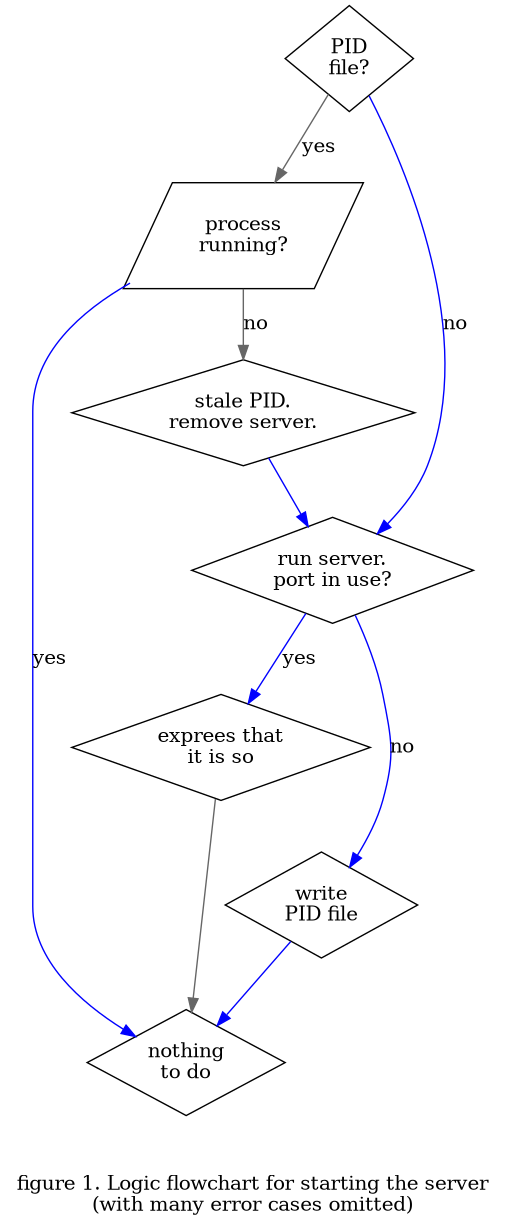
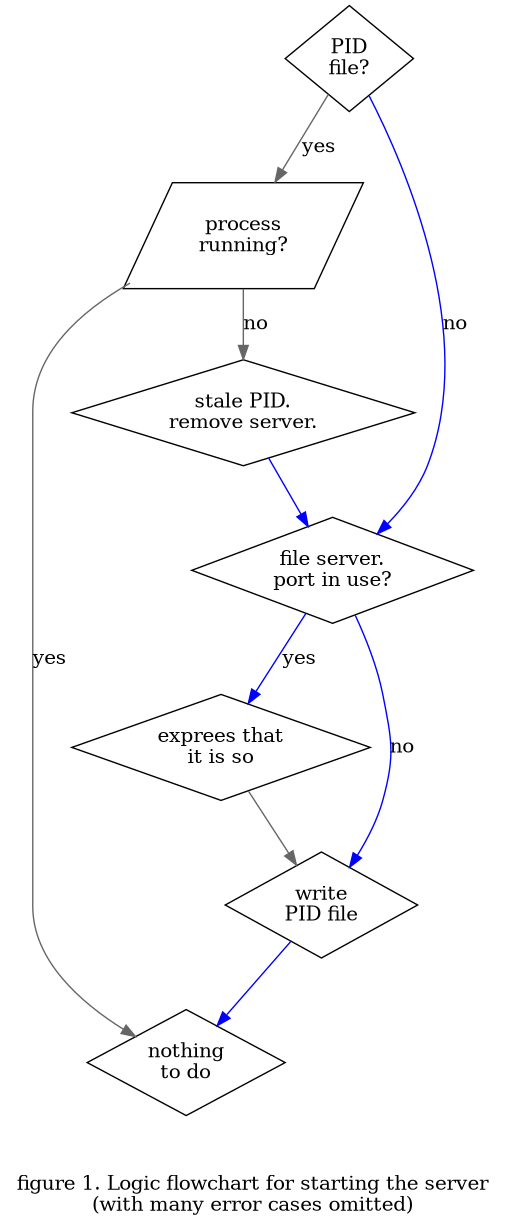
node "run server. port in use?": label "run server. port in use?" -> "file server. port in use?"
edge "process running?" -> "nothing to do": color blue -> gray40
edge "exprees that it is so" -> "nothing to do": now "exprees that it is so" -> "write PID file"
